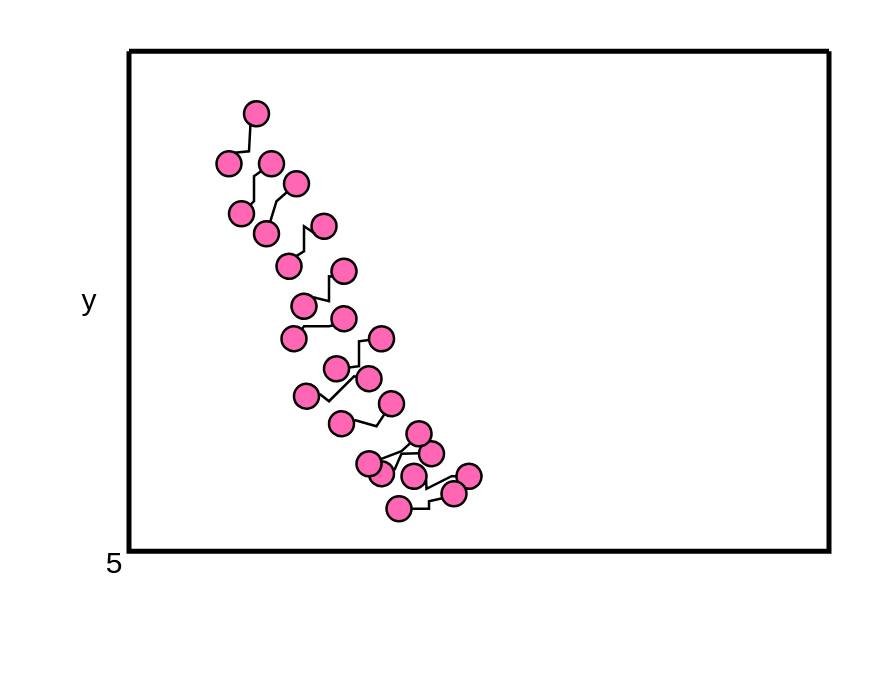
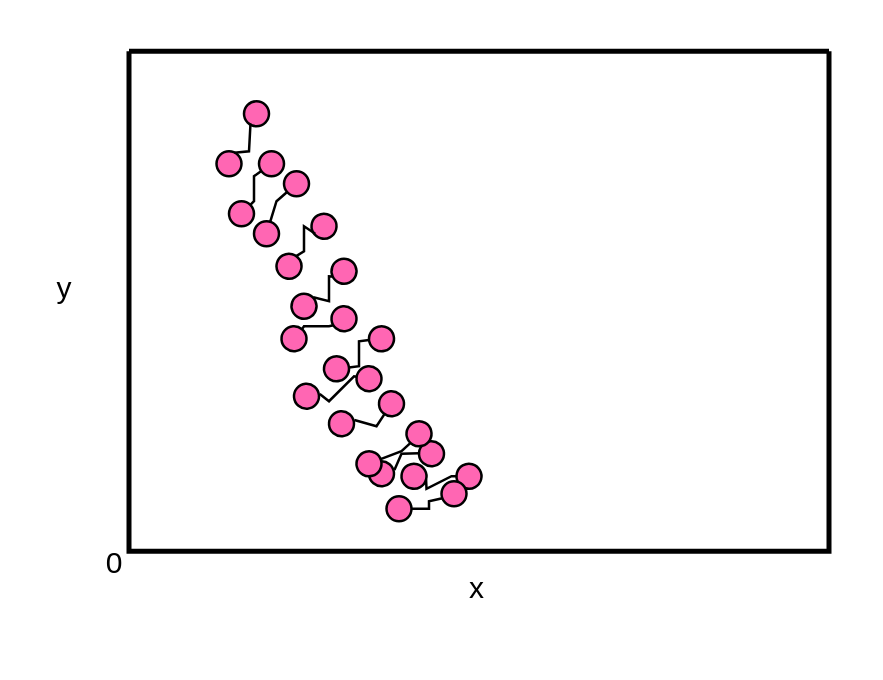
node "y": moved (89, 301) -> (64, 289)
node "5": label "5" -> "0"
node "x": added
